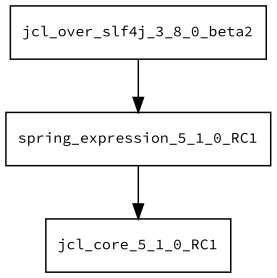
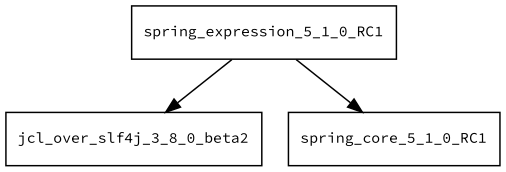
edge "jcl_over_slf4j_3_8_0_beta2" -> "spring_expression_5_1_0_RC1": reversed
node "jcl_core_5_1_0_RC1": label "jcl_core_5_1_0_RC1" -> "spring_core_5_1_0_RC1"
